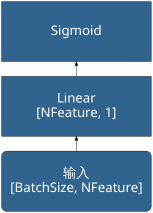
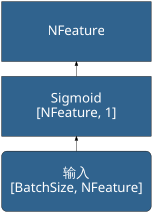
node "Sigmoid": label "Sigmoid" -> "NFeature"
node "Linear [NFeature, 1]": label "Linear [NFeature, 1]" -> "Sigmoid [NFeature, 1]"
